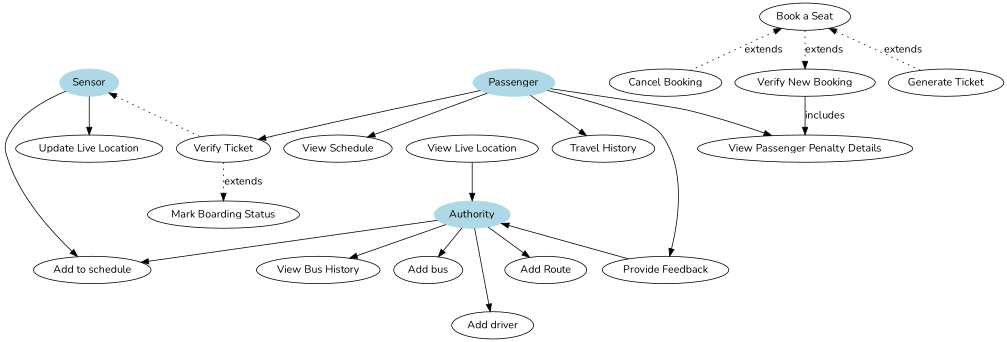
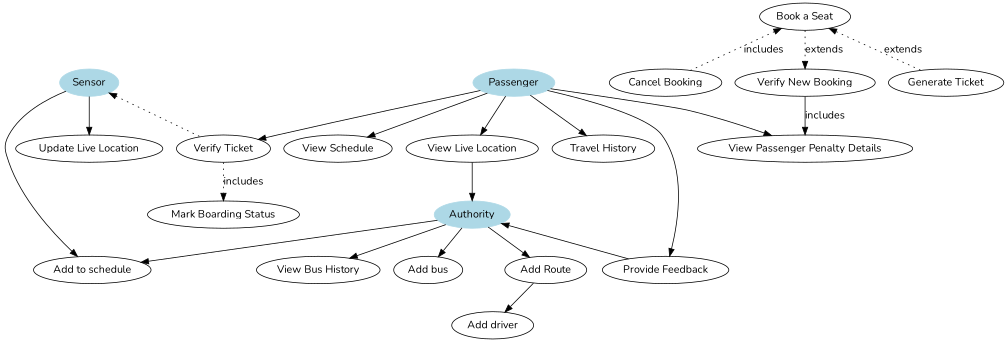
edge "Cancel Booking" -> "Book a Seat": label "extends" -> "includes"
edge "Passenger" -> "View Live Location": added
edge "Verify Ticket" -> "Mark Boarding Status": label "extends" -> "includes"
edge "Authority" -> "Add driver": now "Add Route" -> "Add driver"
